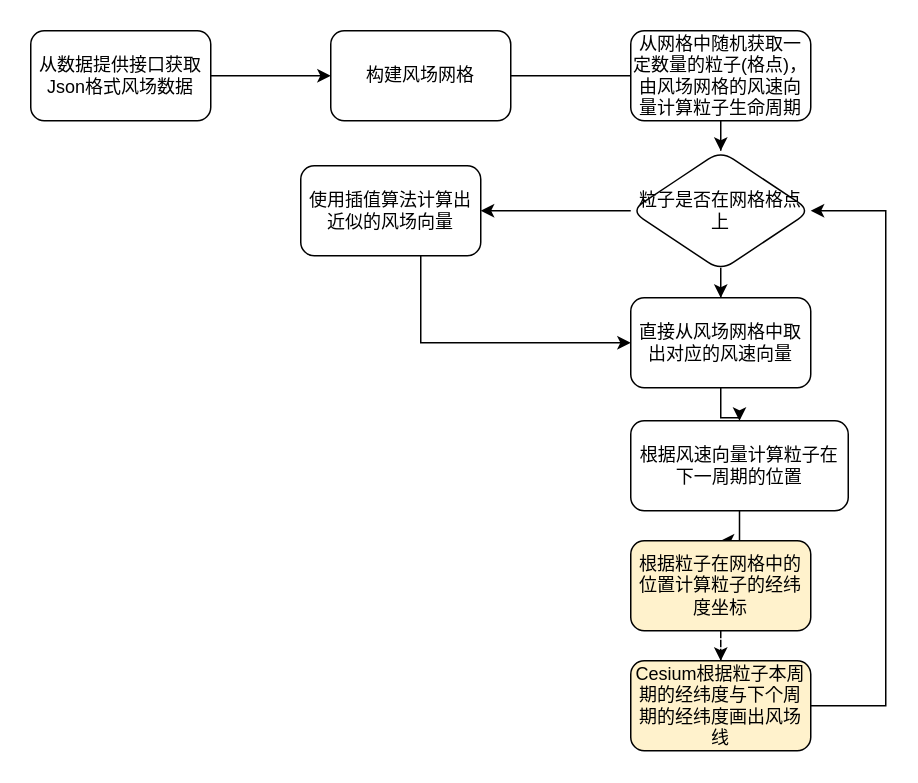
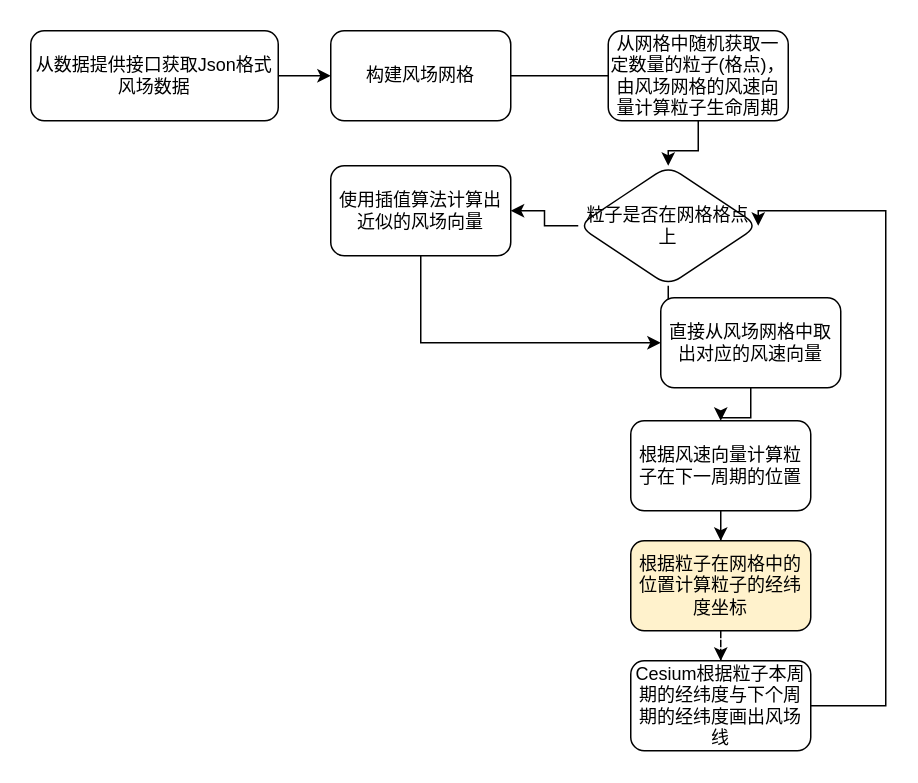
node "从数据提供接口获取Json格式风场数据": size 180x90 -> 248x90
node "从网格中随机获取一定数量的粒子(格点)，由风场网格的风速向量计算粒子生命周期": moved (721, 76) -> (698, 76)
node "使用插值算法计算出近似的风场向量": moved (391, 211) -> (421, 211)
node "粒子是否在网格格点上": moved (721, 211) -> (668, 226)
node "直接从风场网格中取出对应的风速向量": moved (721, 343) -> (751, 343)
node "根据风速向量计算粒子在下一周期的位置": size 218x90 -> 180x90
node "Cesium根据粒子本周期的经纬度与下个周期的经纬度画出风场线": fillcolor #fff2cc -> #ffffff
